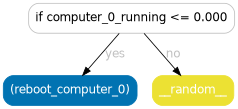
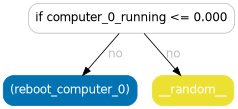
edge "if computer_0_running <= 0.000" -> "(reboot_computer_0)": label "yes" -> "no"
